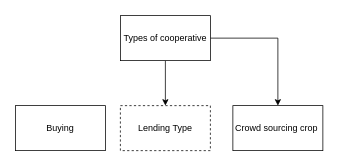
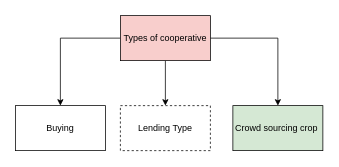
node "Types of cooperative": fillcolor #ffffff -> #f8cecc
edge "Types of cooperative" -> "Buying": added
node "Crowd sourcing crop": fillcolor #ffffff -> #d5e8d4
